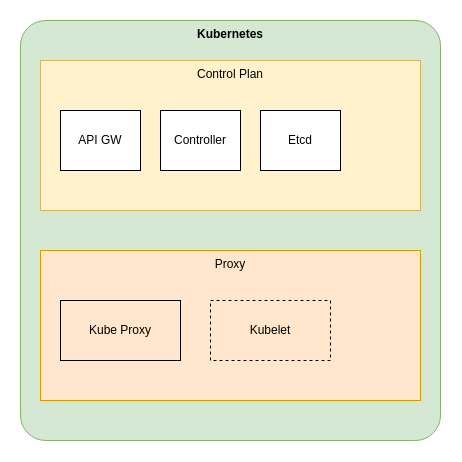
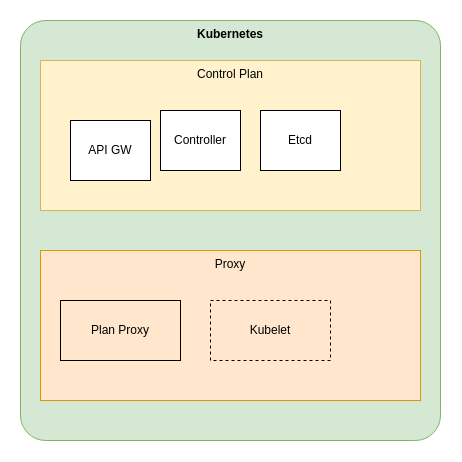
node "API GW": moved (101, 141) -> (111, 151)
node "Kube Proxy": label "Kube Proxy" -> "Plan Proxy"
